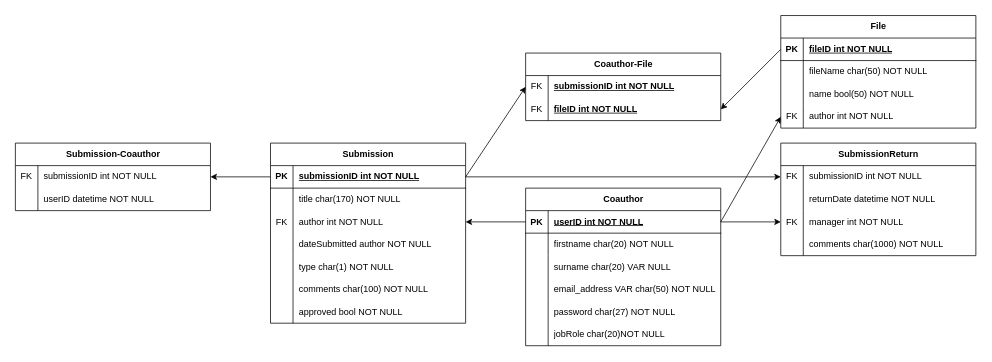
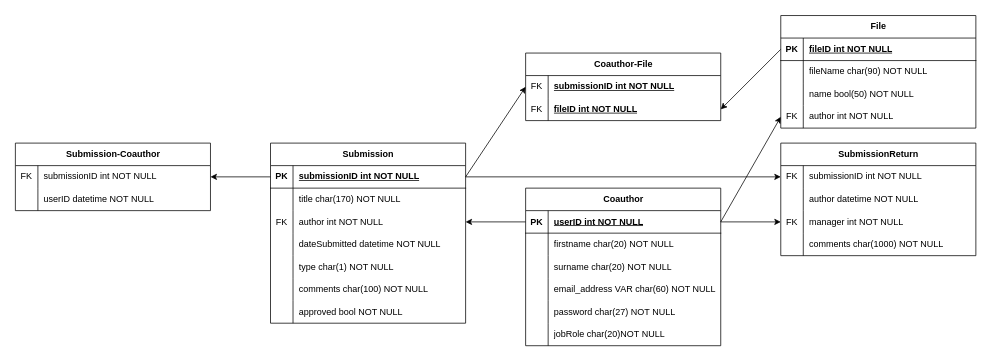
node "fileName char(50) NOT NULL": label "fileName char(50) NOT NULL" -> "fileName char(90) NOT NULL"
node "returnDate datetime NOT NULL": label "returnDate datetime NOT NULL" -> "author datetime NOT NULL"
node "dateSubmitted author NOT NULL": label "dateSubmitted author NOT NULL" -> "dateSubmitted datetime NOT NULL"
node "surname char(20) VAR NULL": label "surname char(20) VAR NULL" -> "surname char(20) NOT NULL"
node "email_address VAR char(50) NOT NULL": label "email_address VAR char(50) NOT NULL" -> "email_address VAR char(60) NOT NULL"
